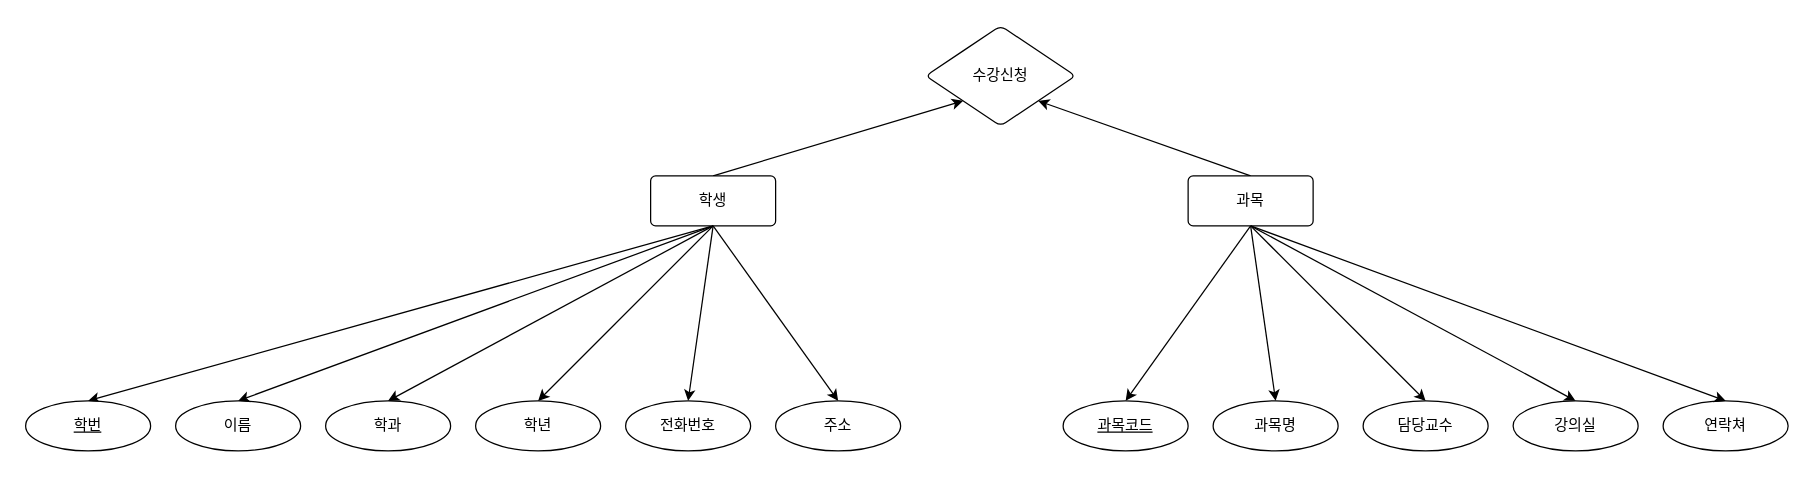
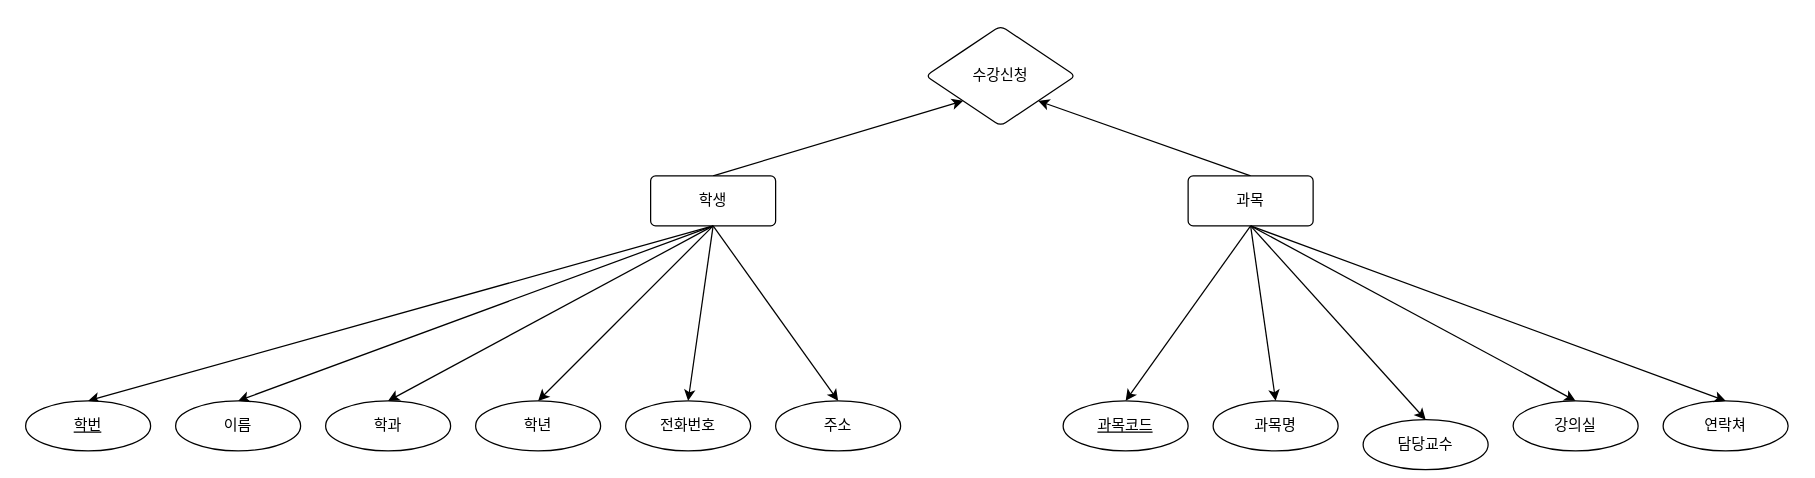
node "담당교수": moved (1426, 426) -> (1426, 444)
